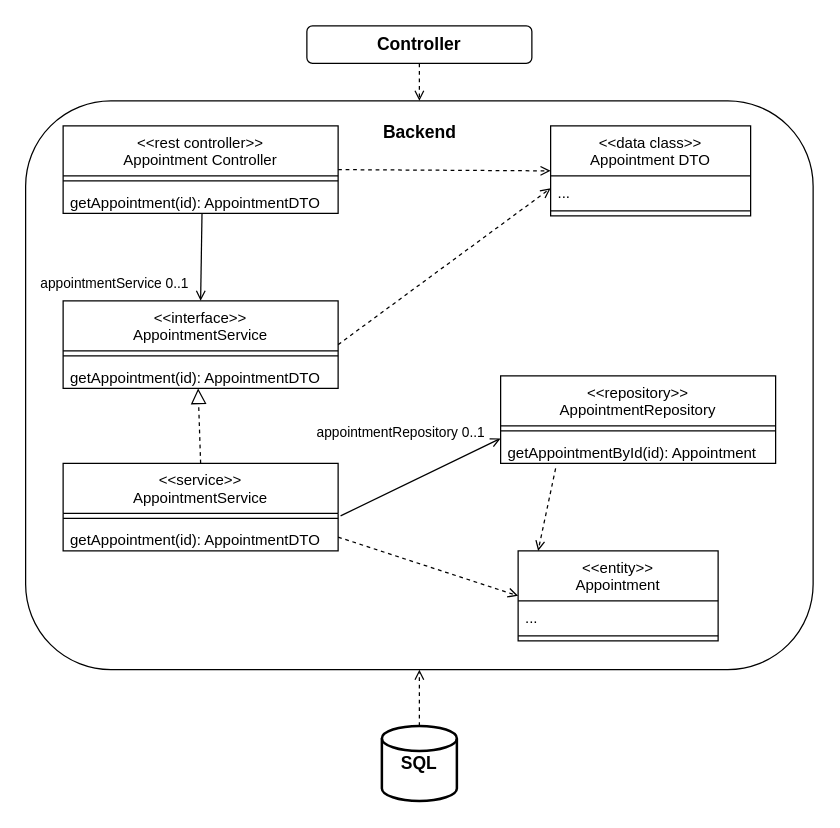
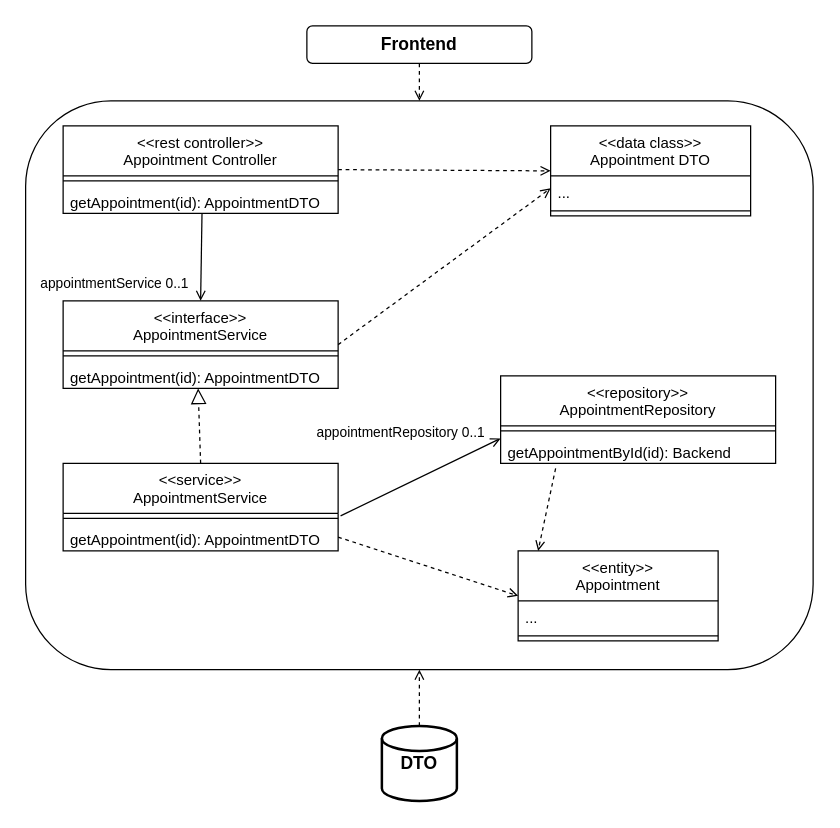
node "Controller": label "Controller" -> "Frontend"
node "Backend": removed
node "getAppointmentById(id): Appointment": label "getAppointmentById(id): Appointment" -> "getAppointmentById(id): Backend"
node "SQL": label "SQL" -> "DTO"
